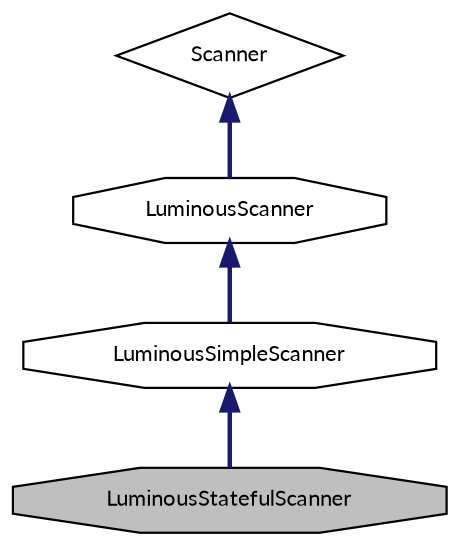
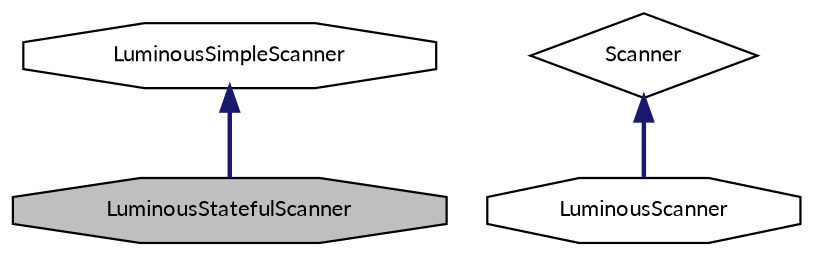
edge "LuminousSimpleScanner" -> "LuminousScanner": removed
